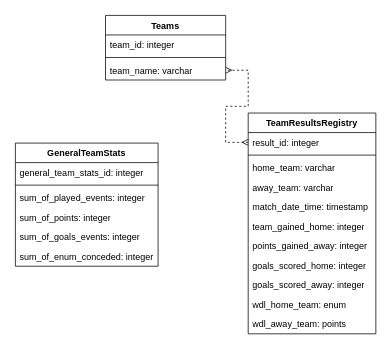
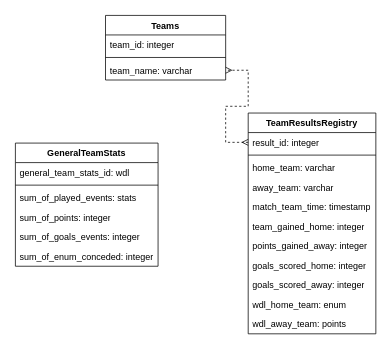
node "general_team_stats_id: integer": label "general_team_stats_id: integer" -> "general_team_stats_id: wdl"
node "sum_of_played_events: integer": label "sum_of_played_events: integer" -> "sum_of_played_events: stats"
node "match_date_time: timestamp": label "match_date_time: timestamp" -> "match_team_time: timestamp"
